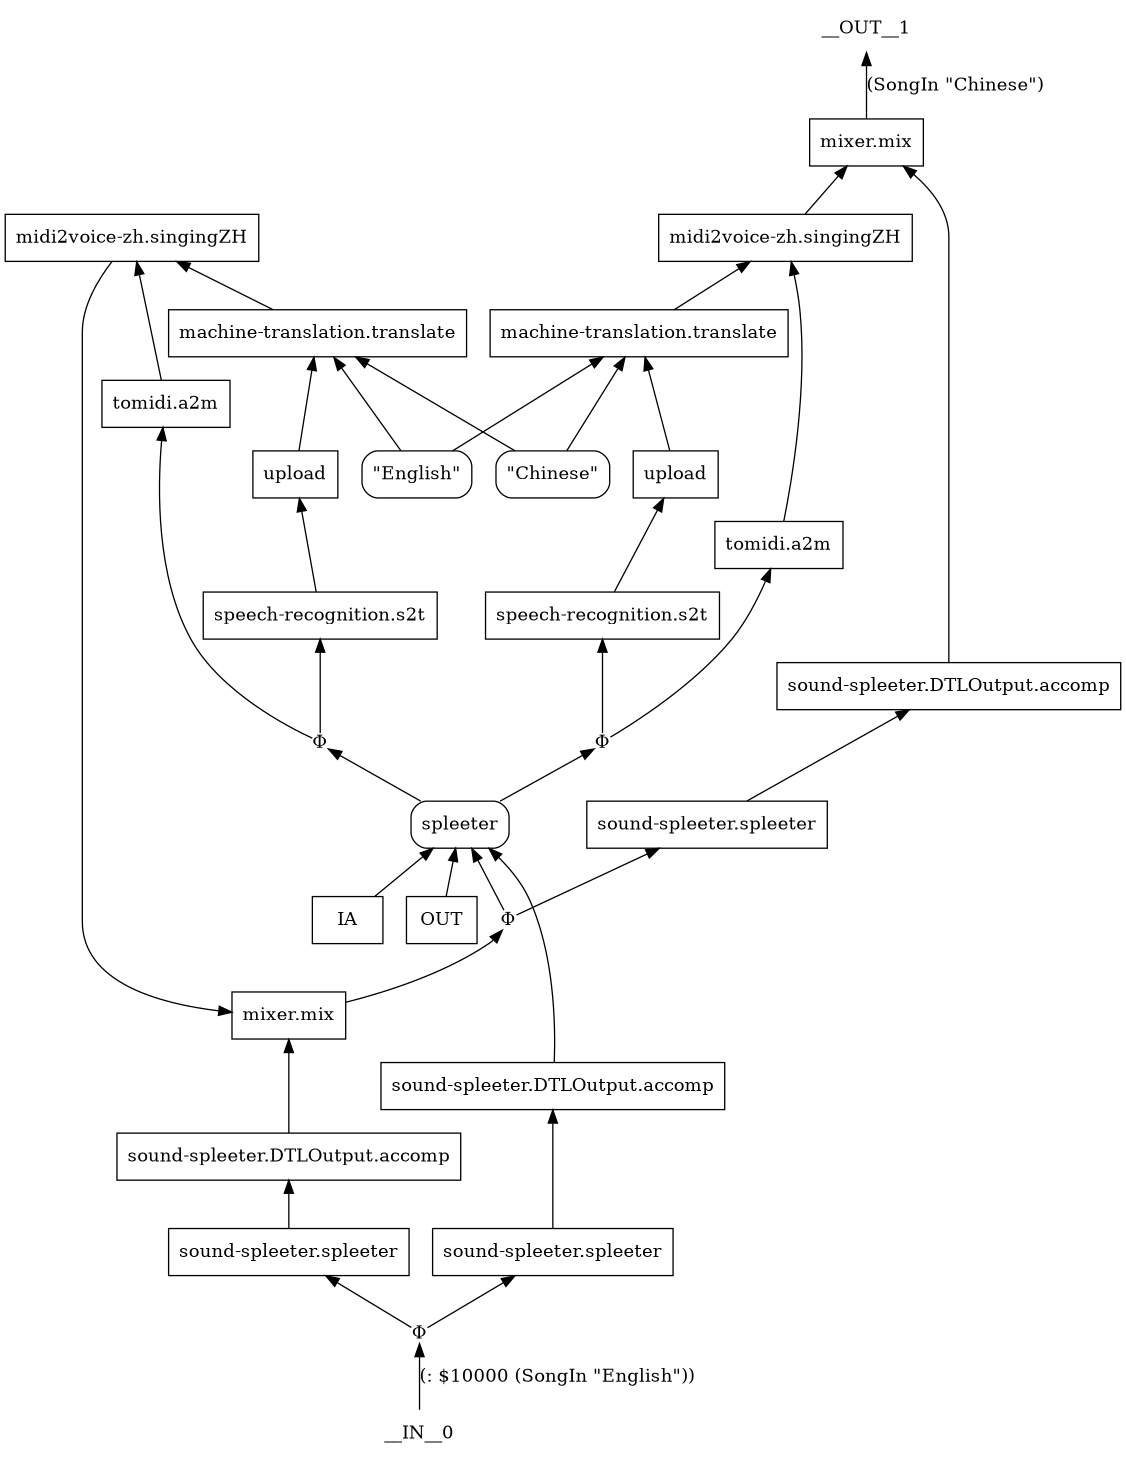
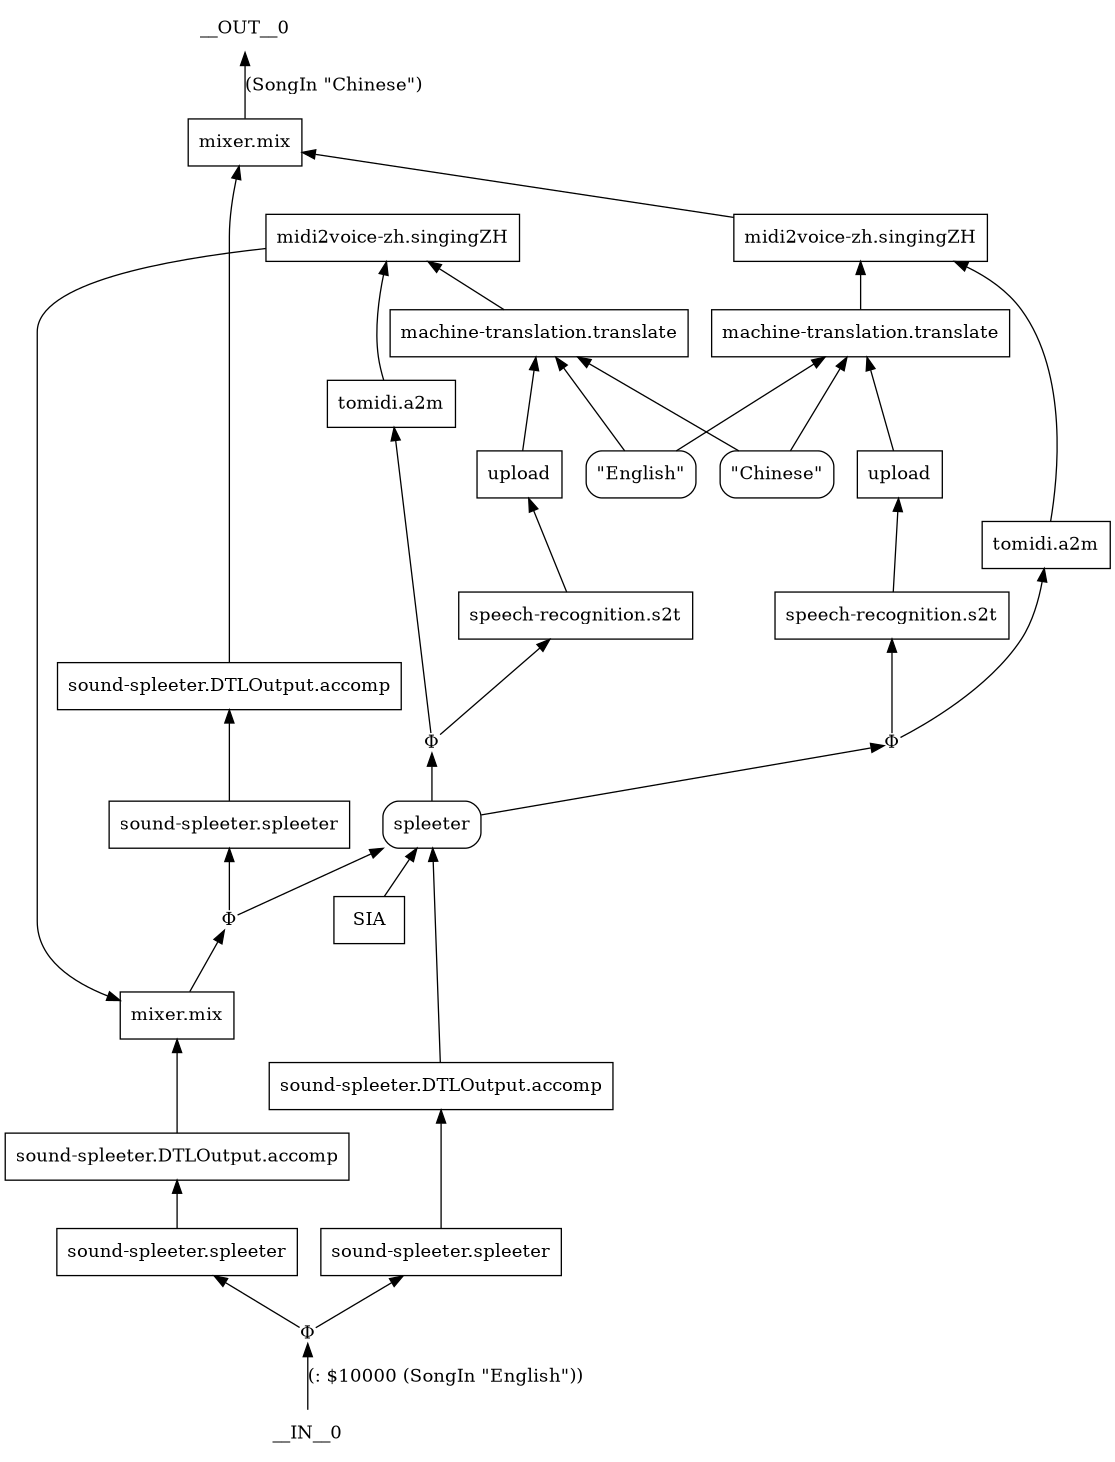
node "__OUT__1": label "__OUT__1" -> "__OUT__0"
node "IA": removed
node "OUT": label "OUT" -> "SIA"
